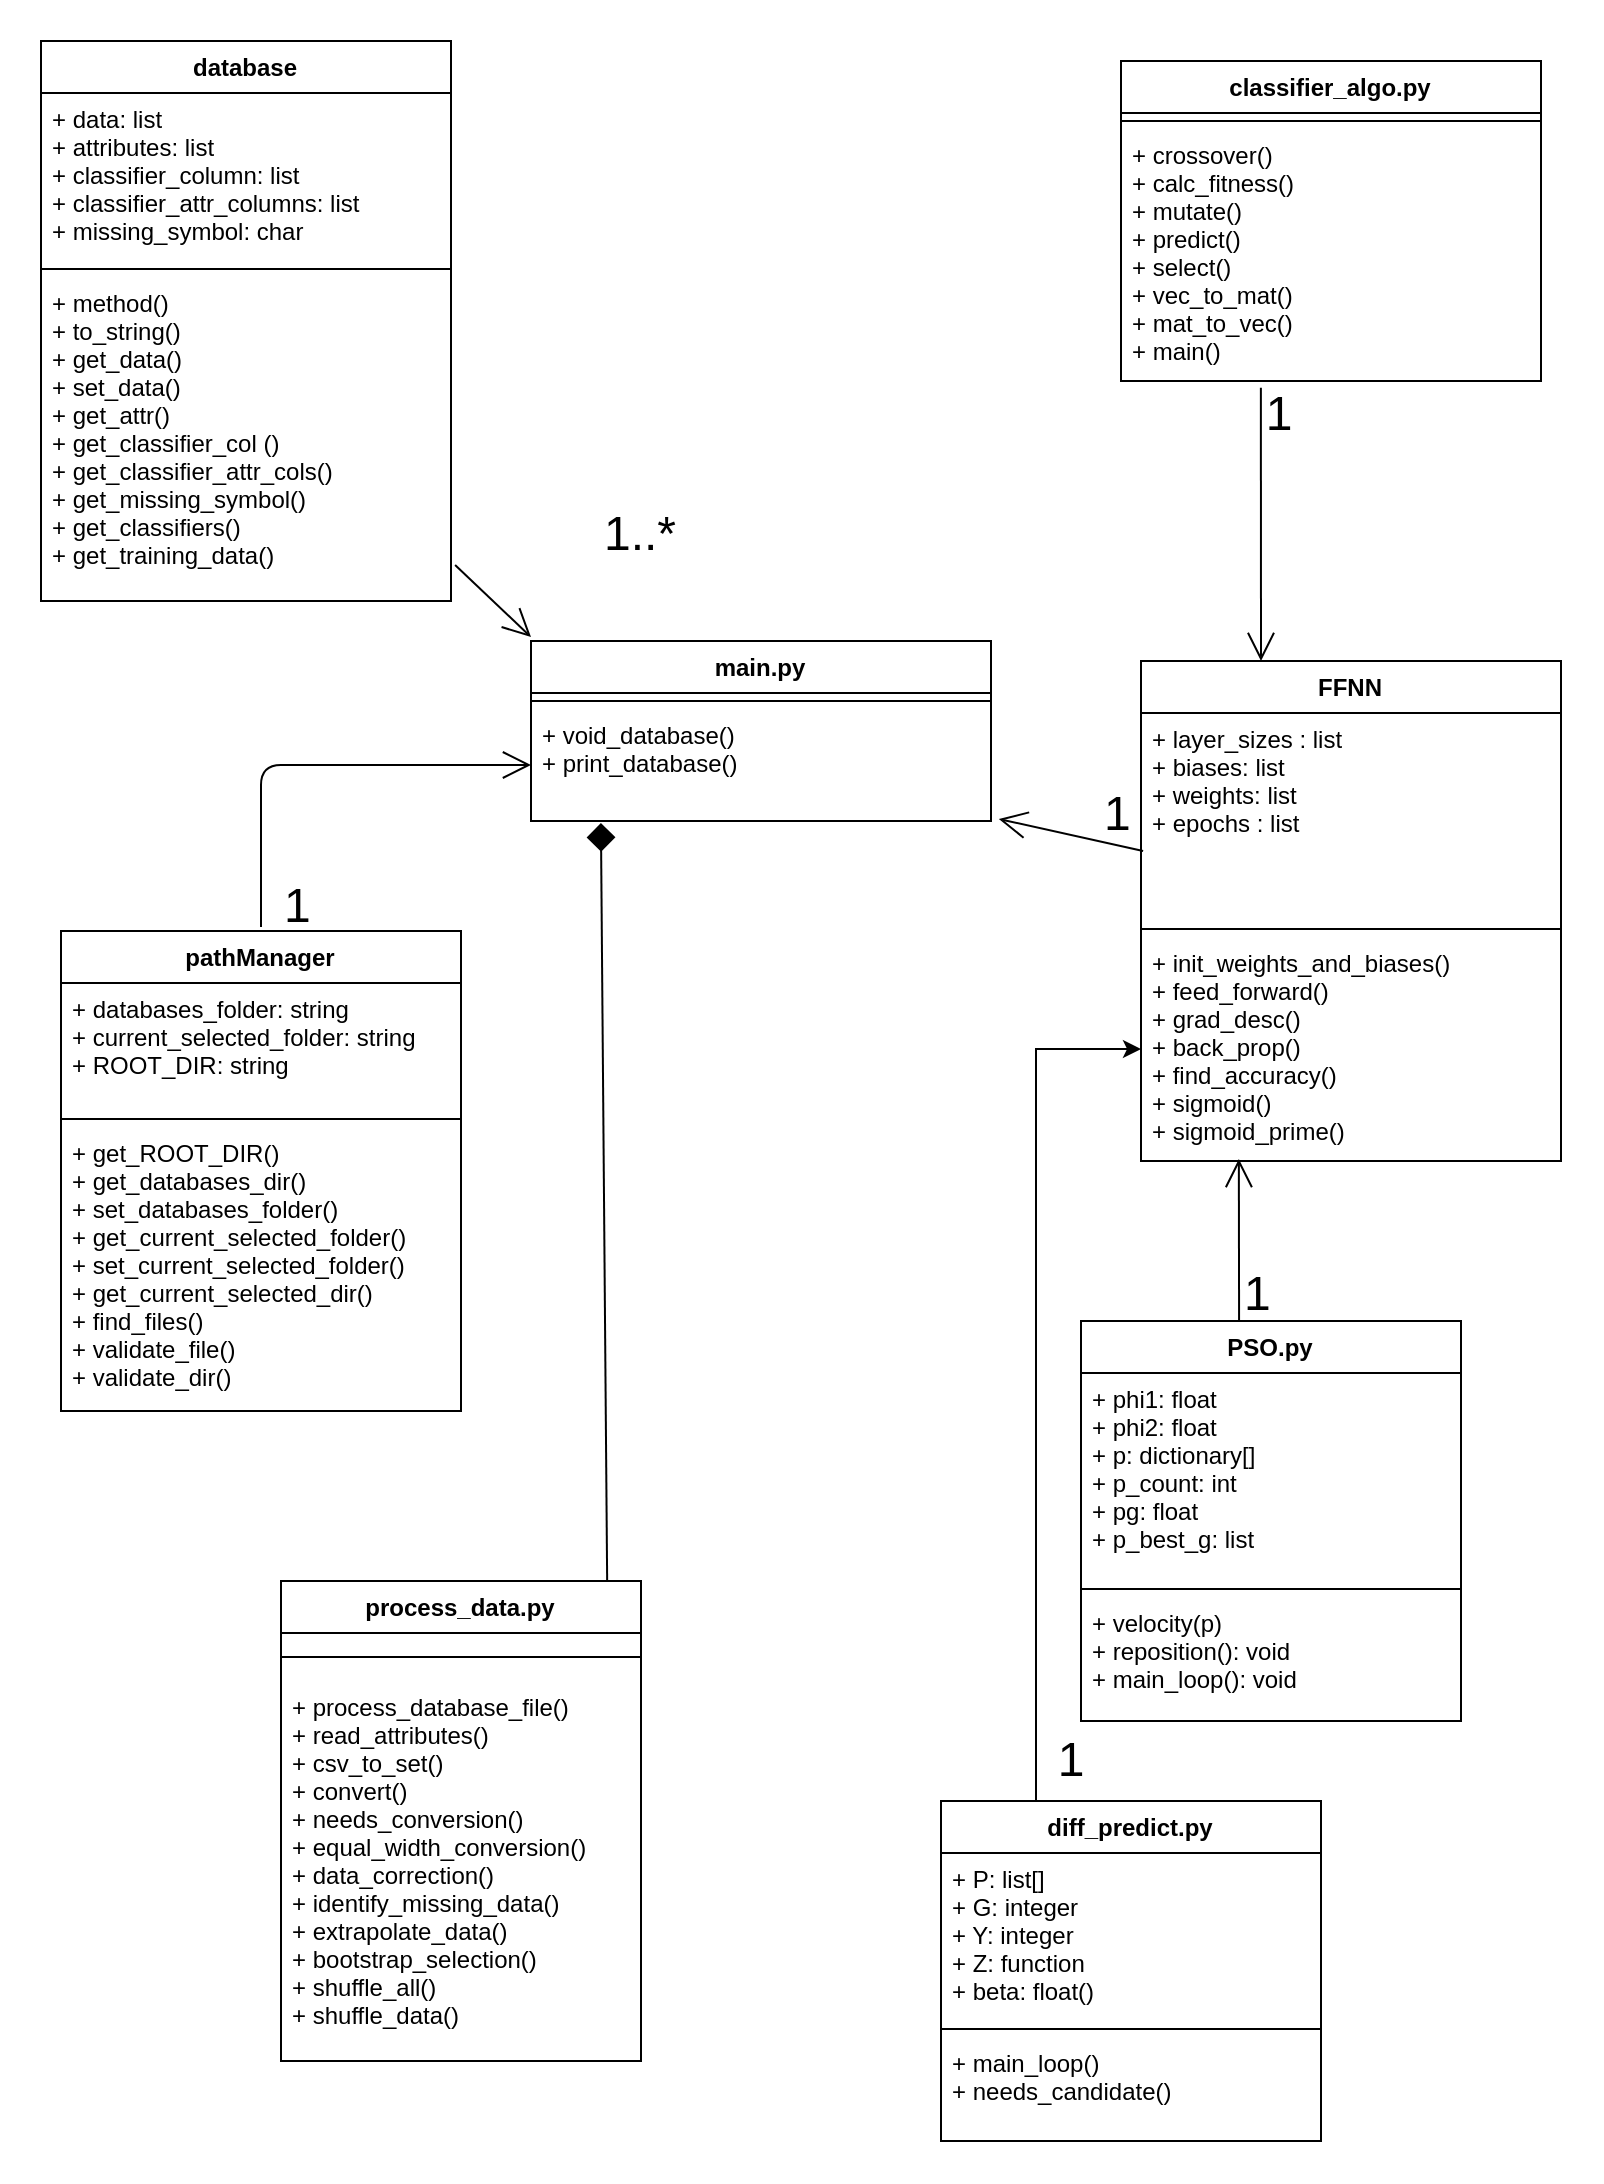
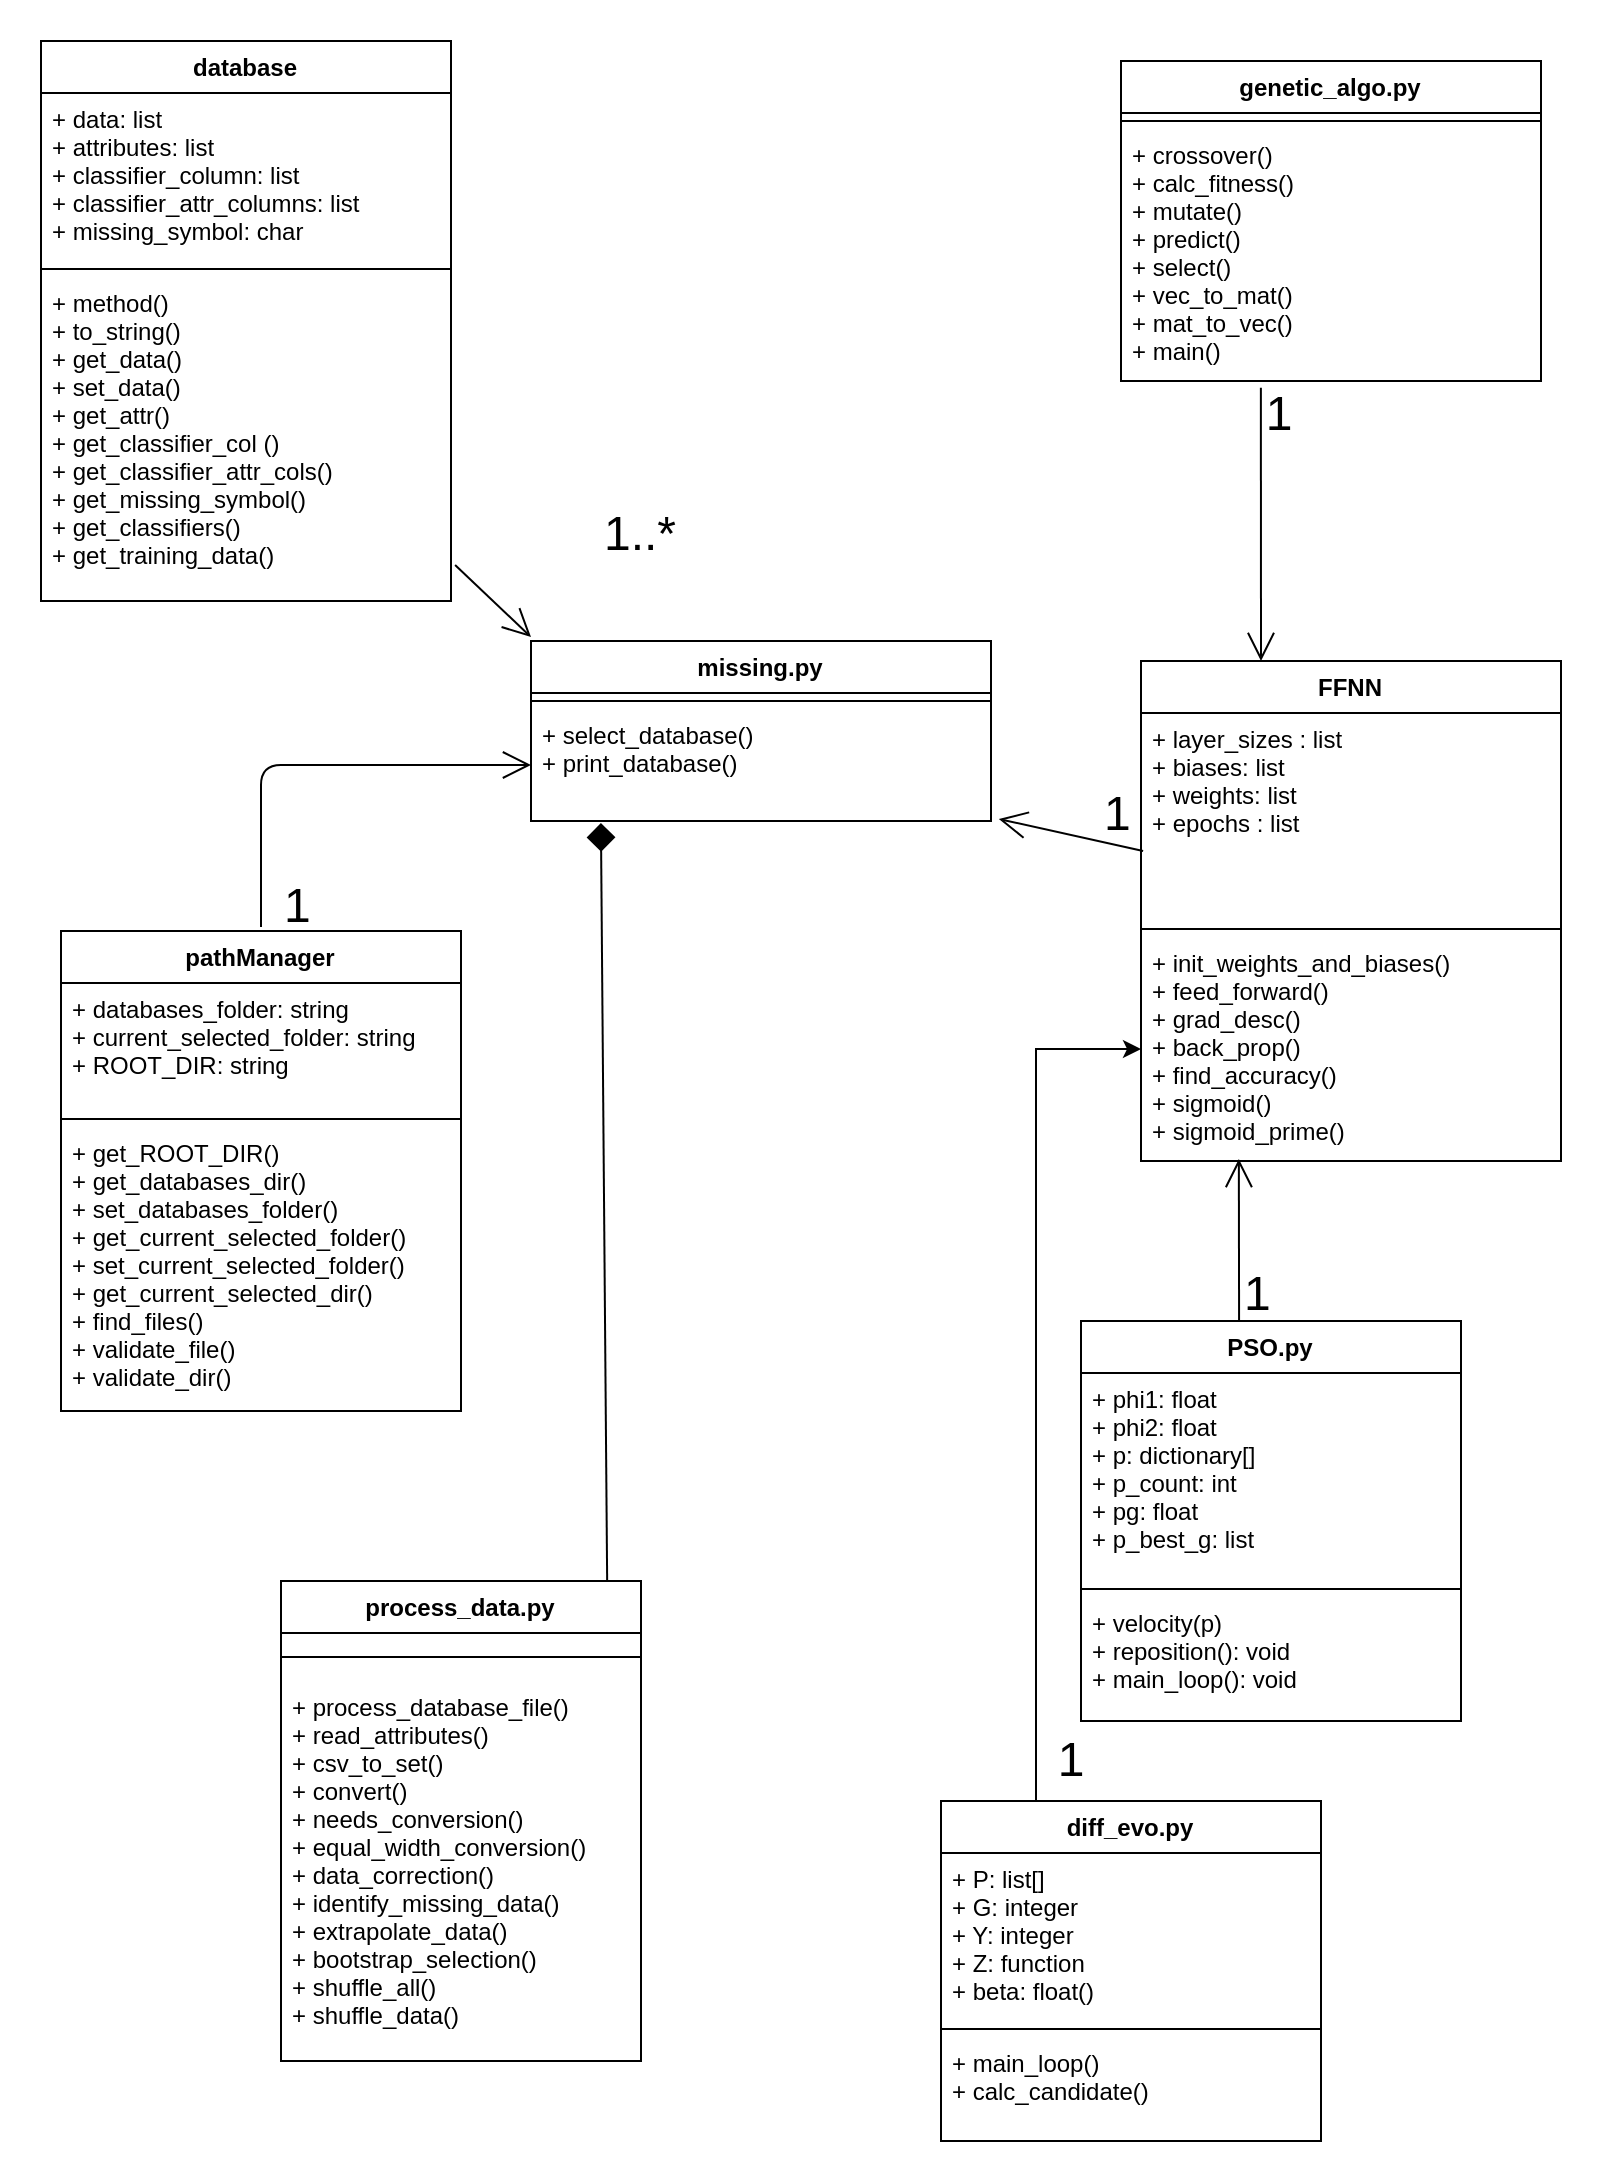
node "classifier_algo.py": label "classifier_algo.py" -> "genetic_algo.py"
node "main.py": label "main.py" -> "missing.py"
node "+ void_database() + print_database()": label "+ void_database() + print_database()" -> "+ select_database() + print_database()"
node "diff_predict.py": label "diff_predict.py" -> "diff_evo.py"
node "+ main_loop() + needs_candidate()": label "+ main_loop() + needs_candidate()" -> "+ main_loop() + calc_candidate()"
